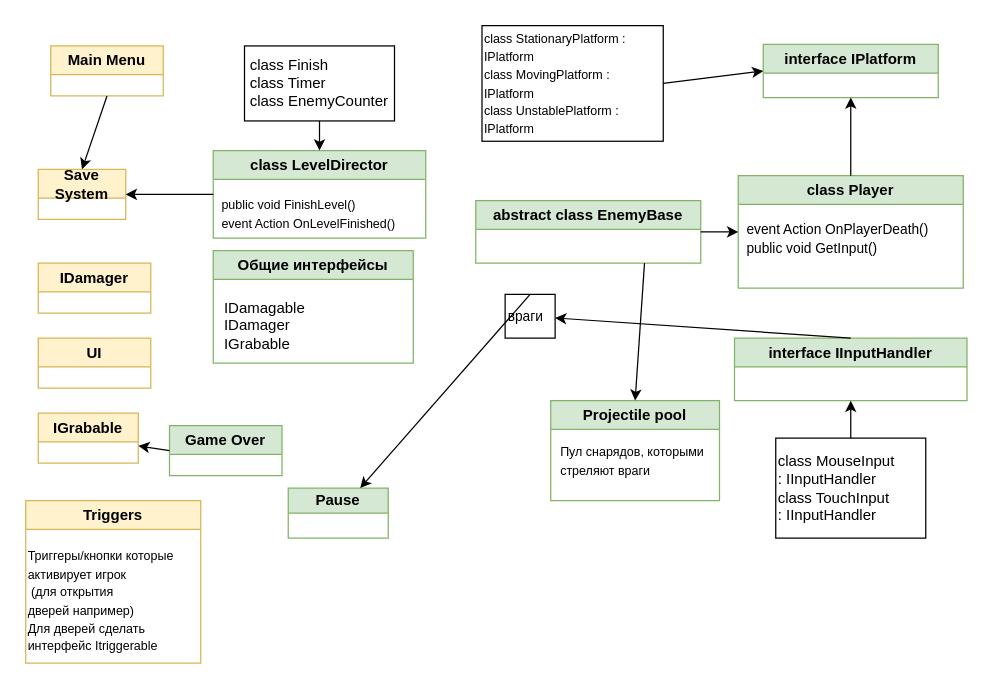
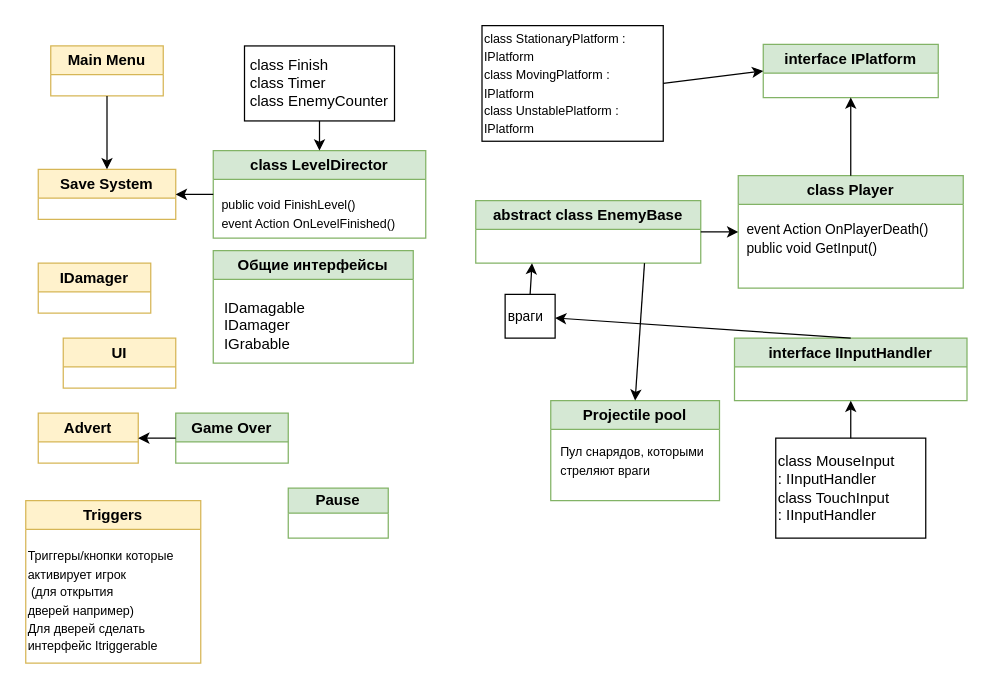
node "Save System": size 88x50 -> 138x50
node "UI": moved (94, 363) -> (119, 363)
edge "враги" -> "Pause": now "враги" -> "abstract class EnemyBase"
node "IGrabable": label "IGrabable" -> "Advert"
node "Game Over": moved (226, 451) -> (232, 438)
